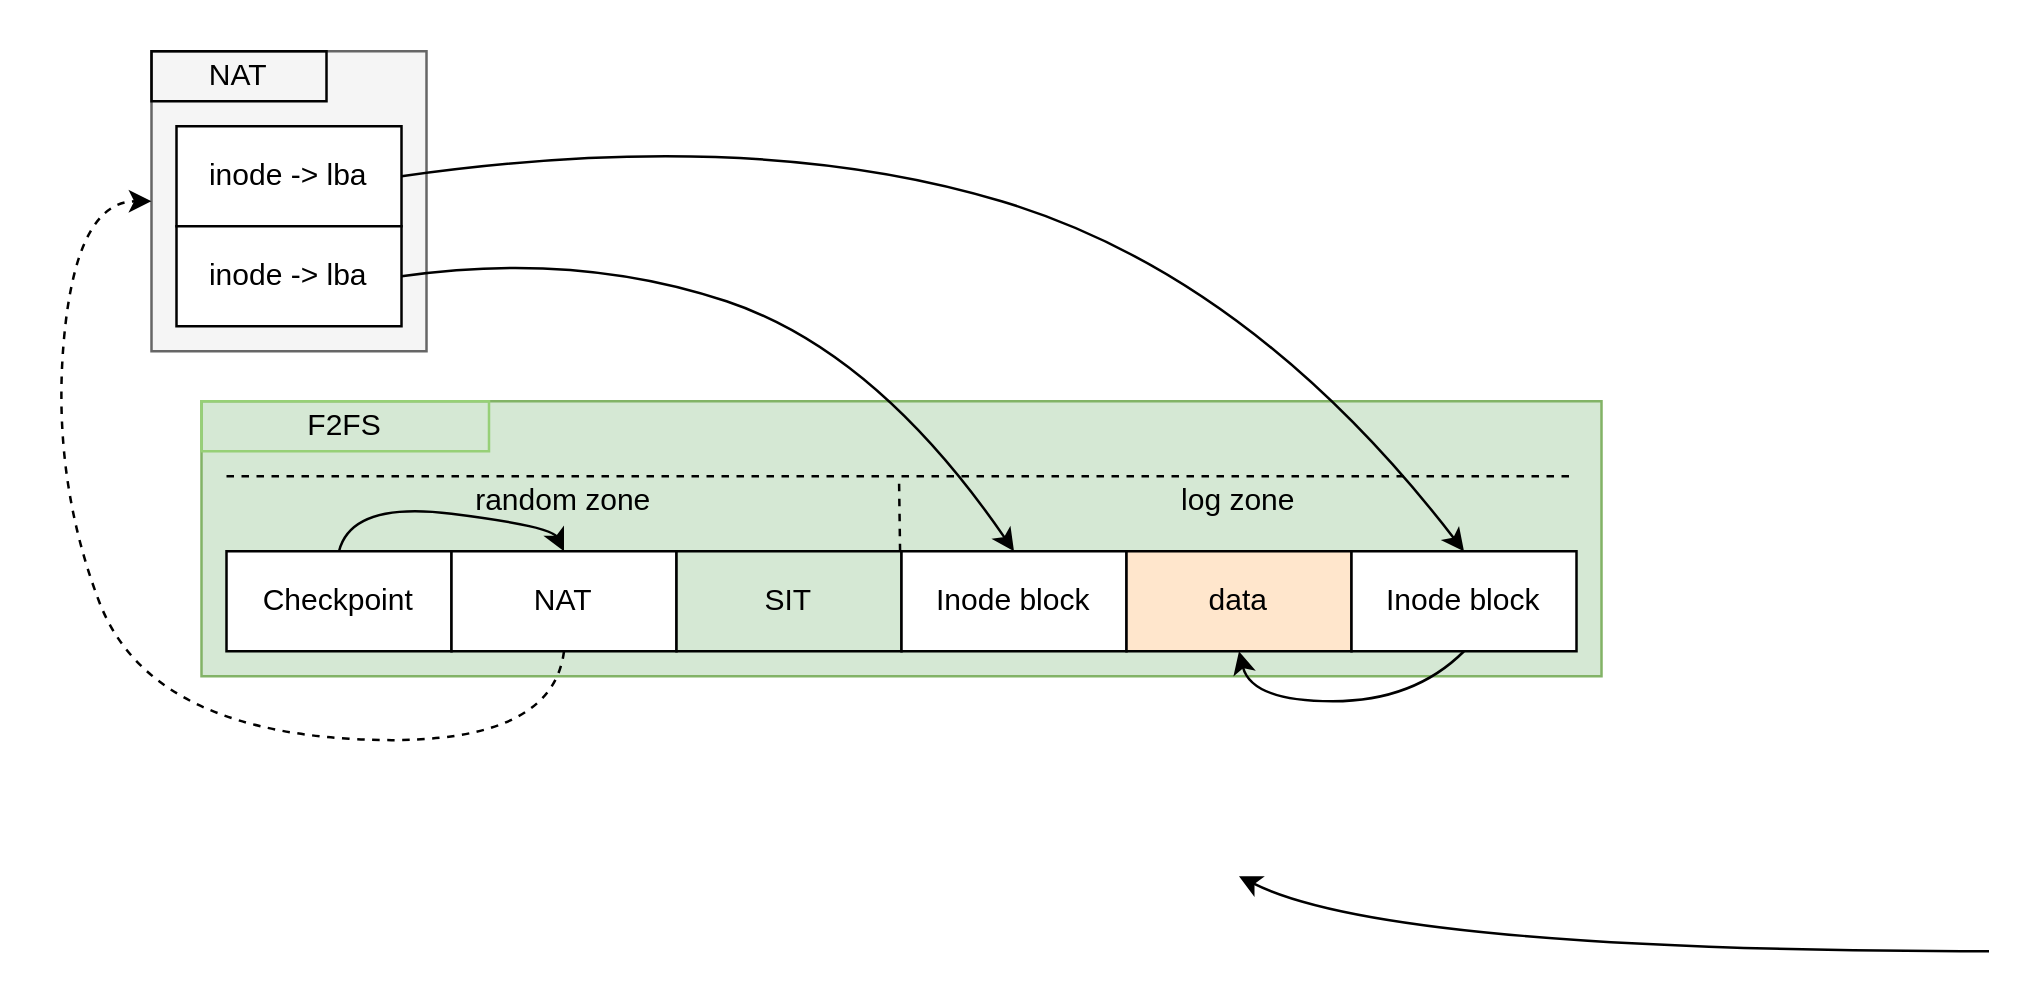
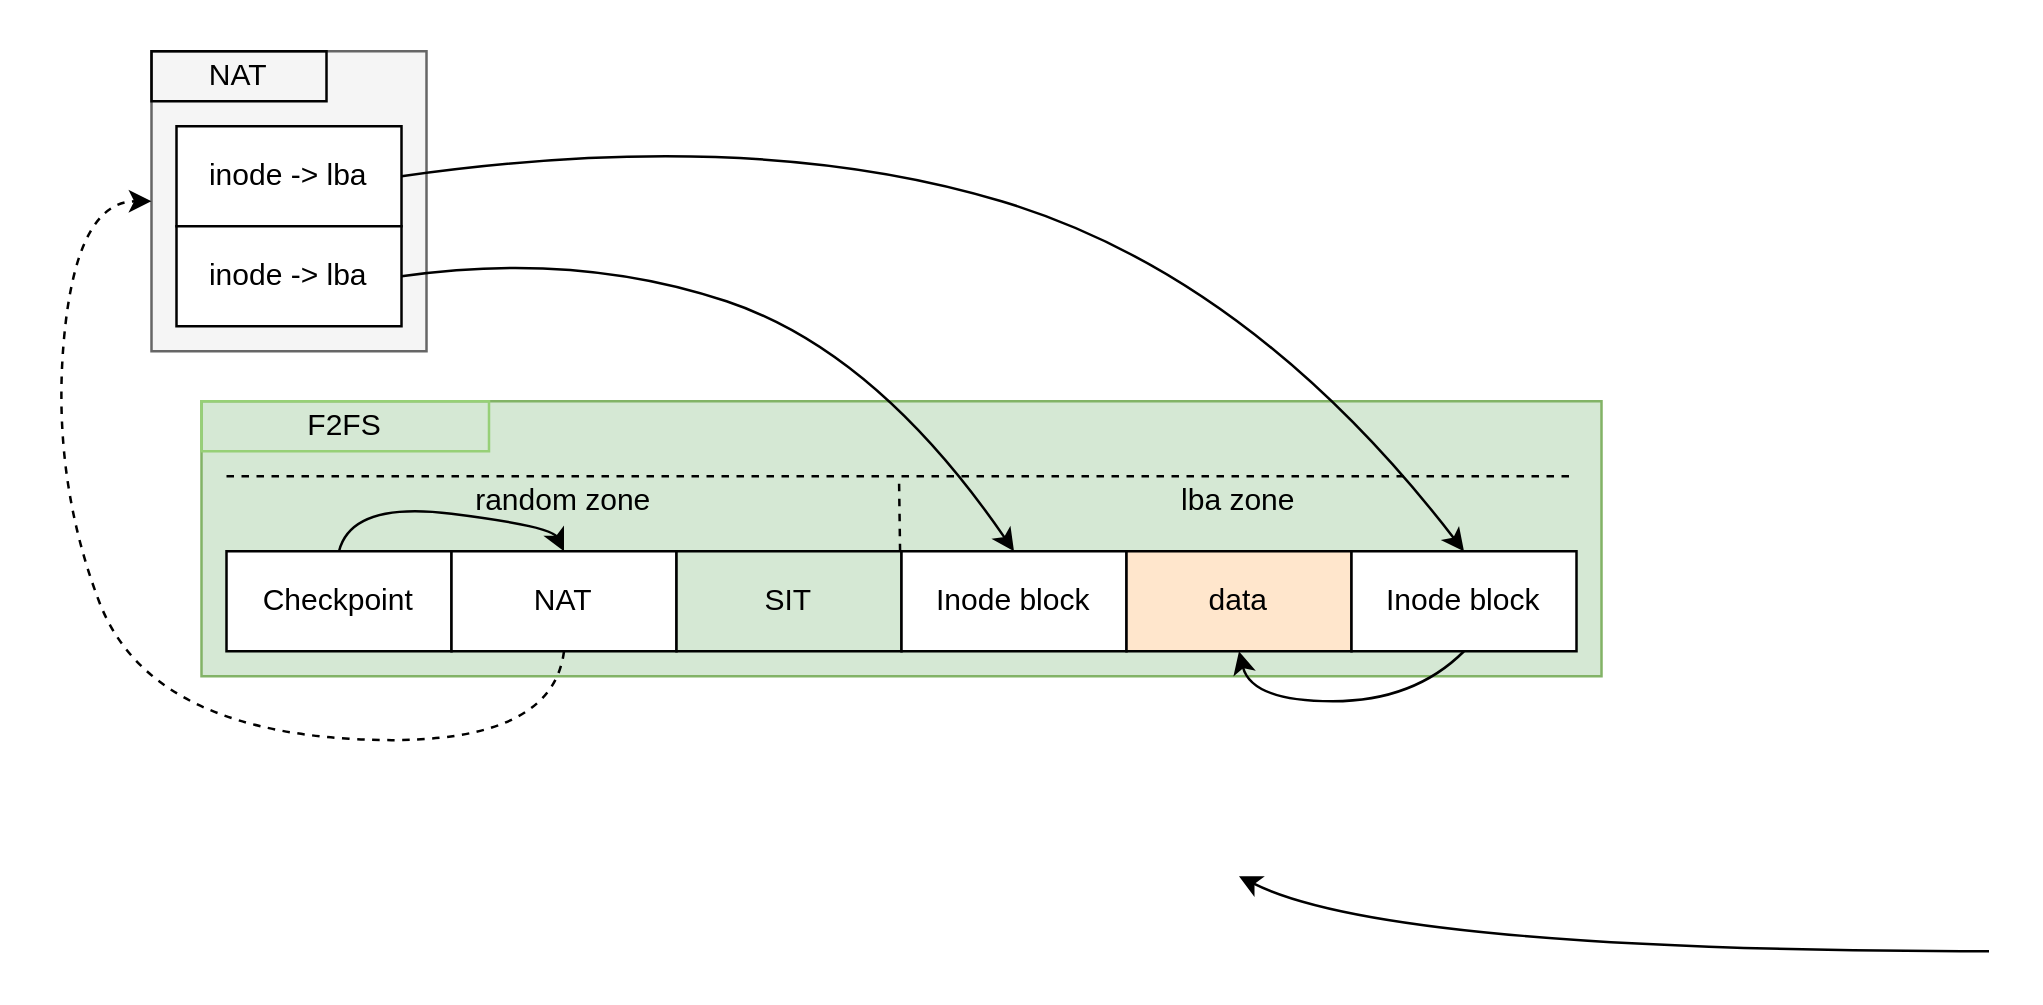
node "log zone": label "log zone" -> "lba zone"
